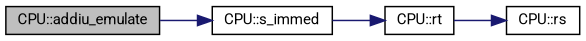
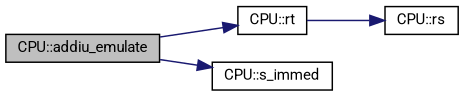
edge "CPU::s_immed" -> "CPU::rt": now "CPU::addiu_emulate" -> "CPU::rt"
